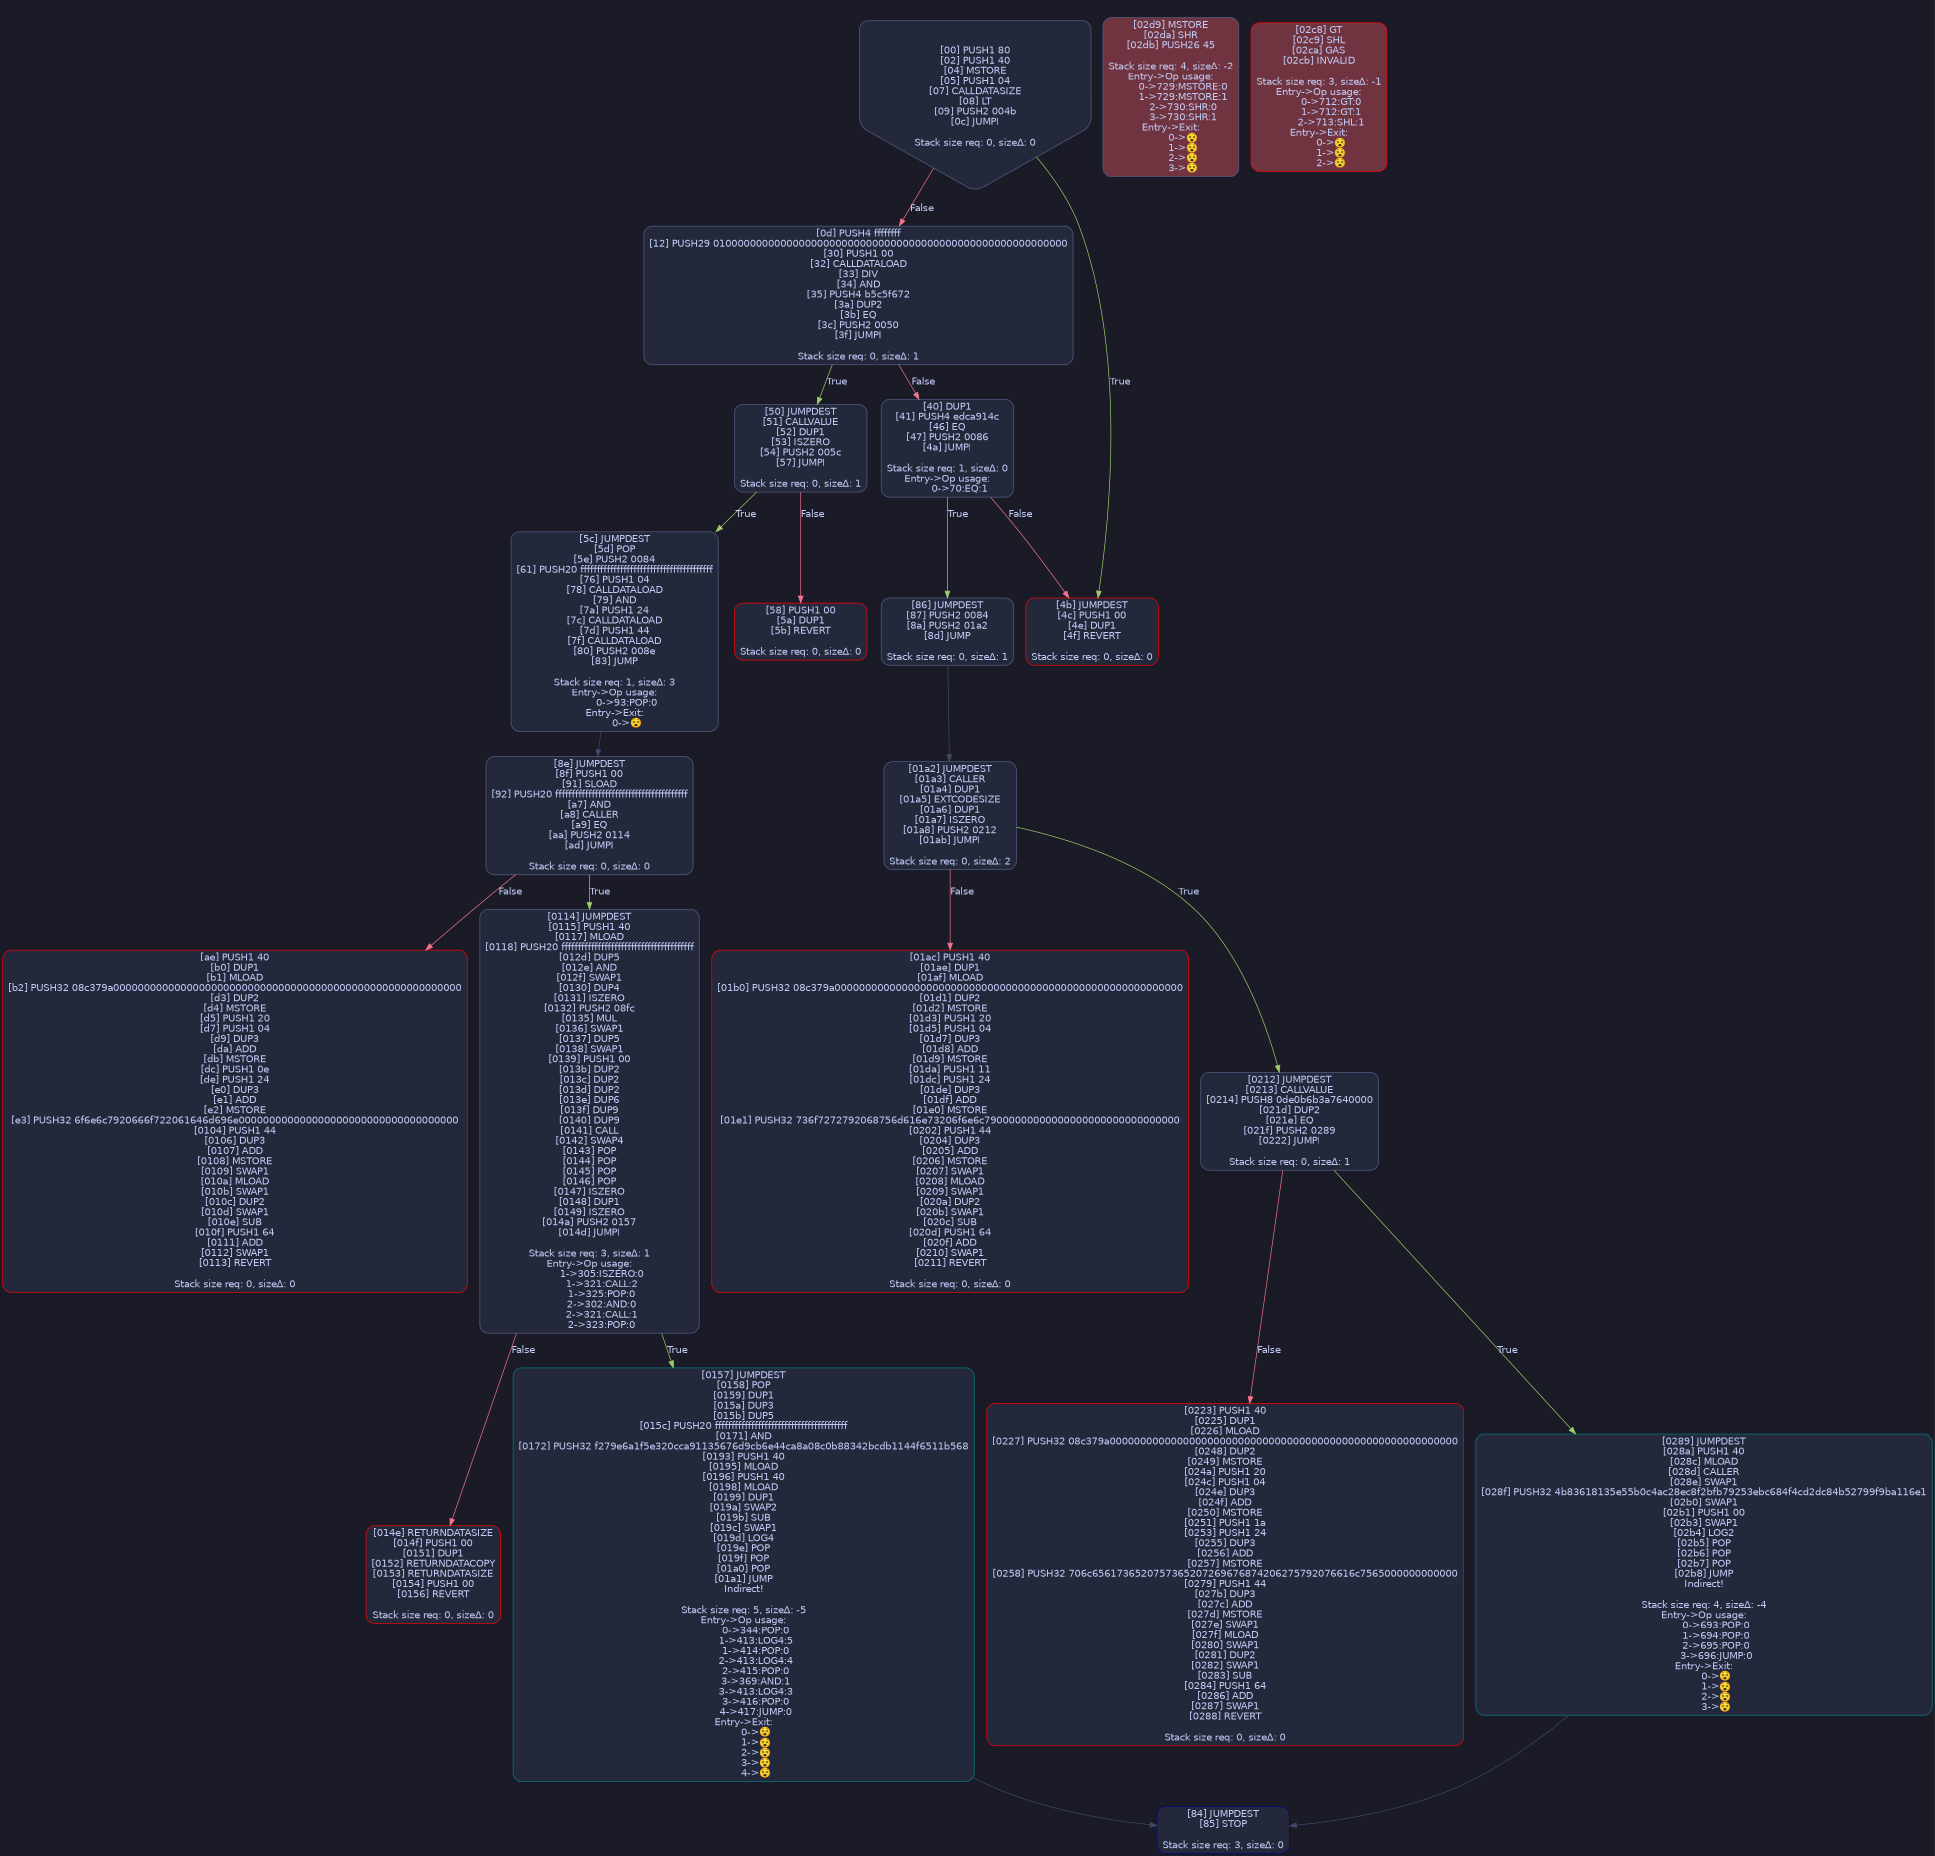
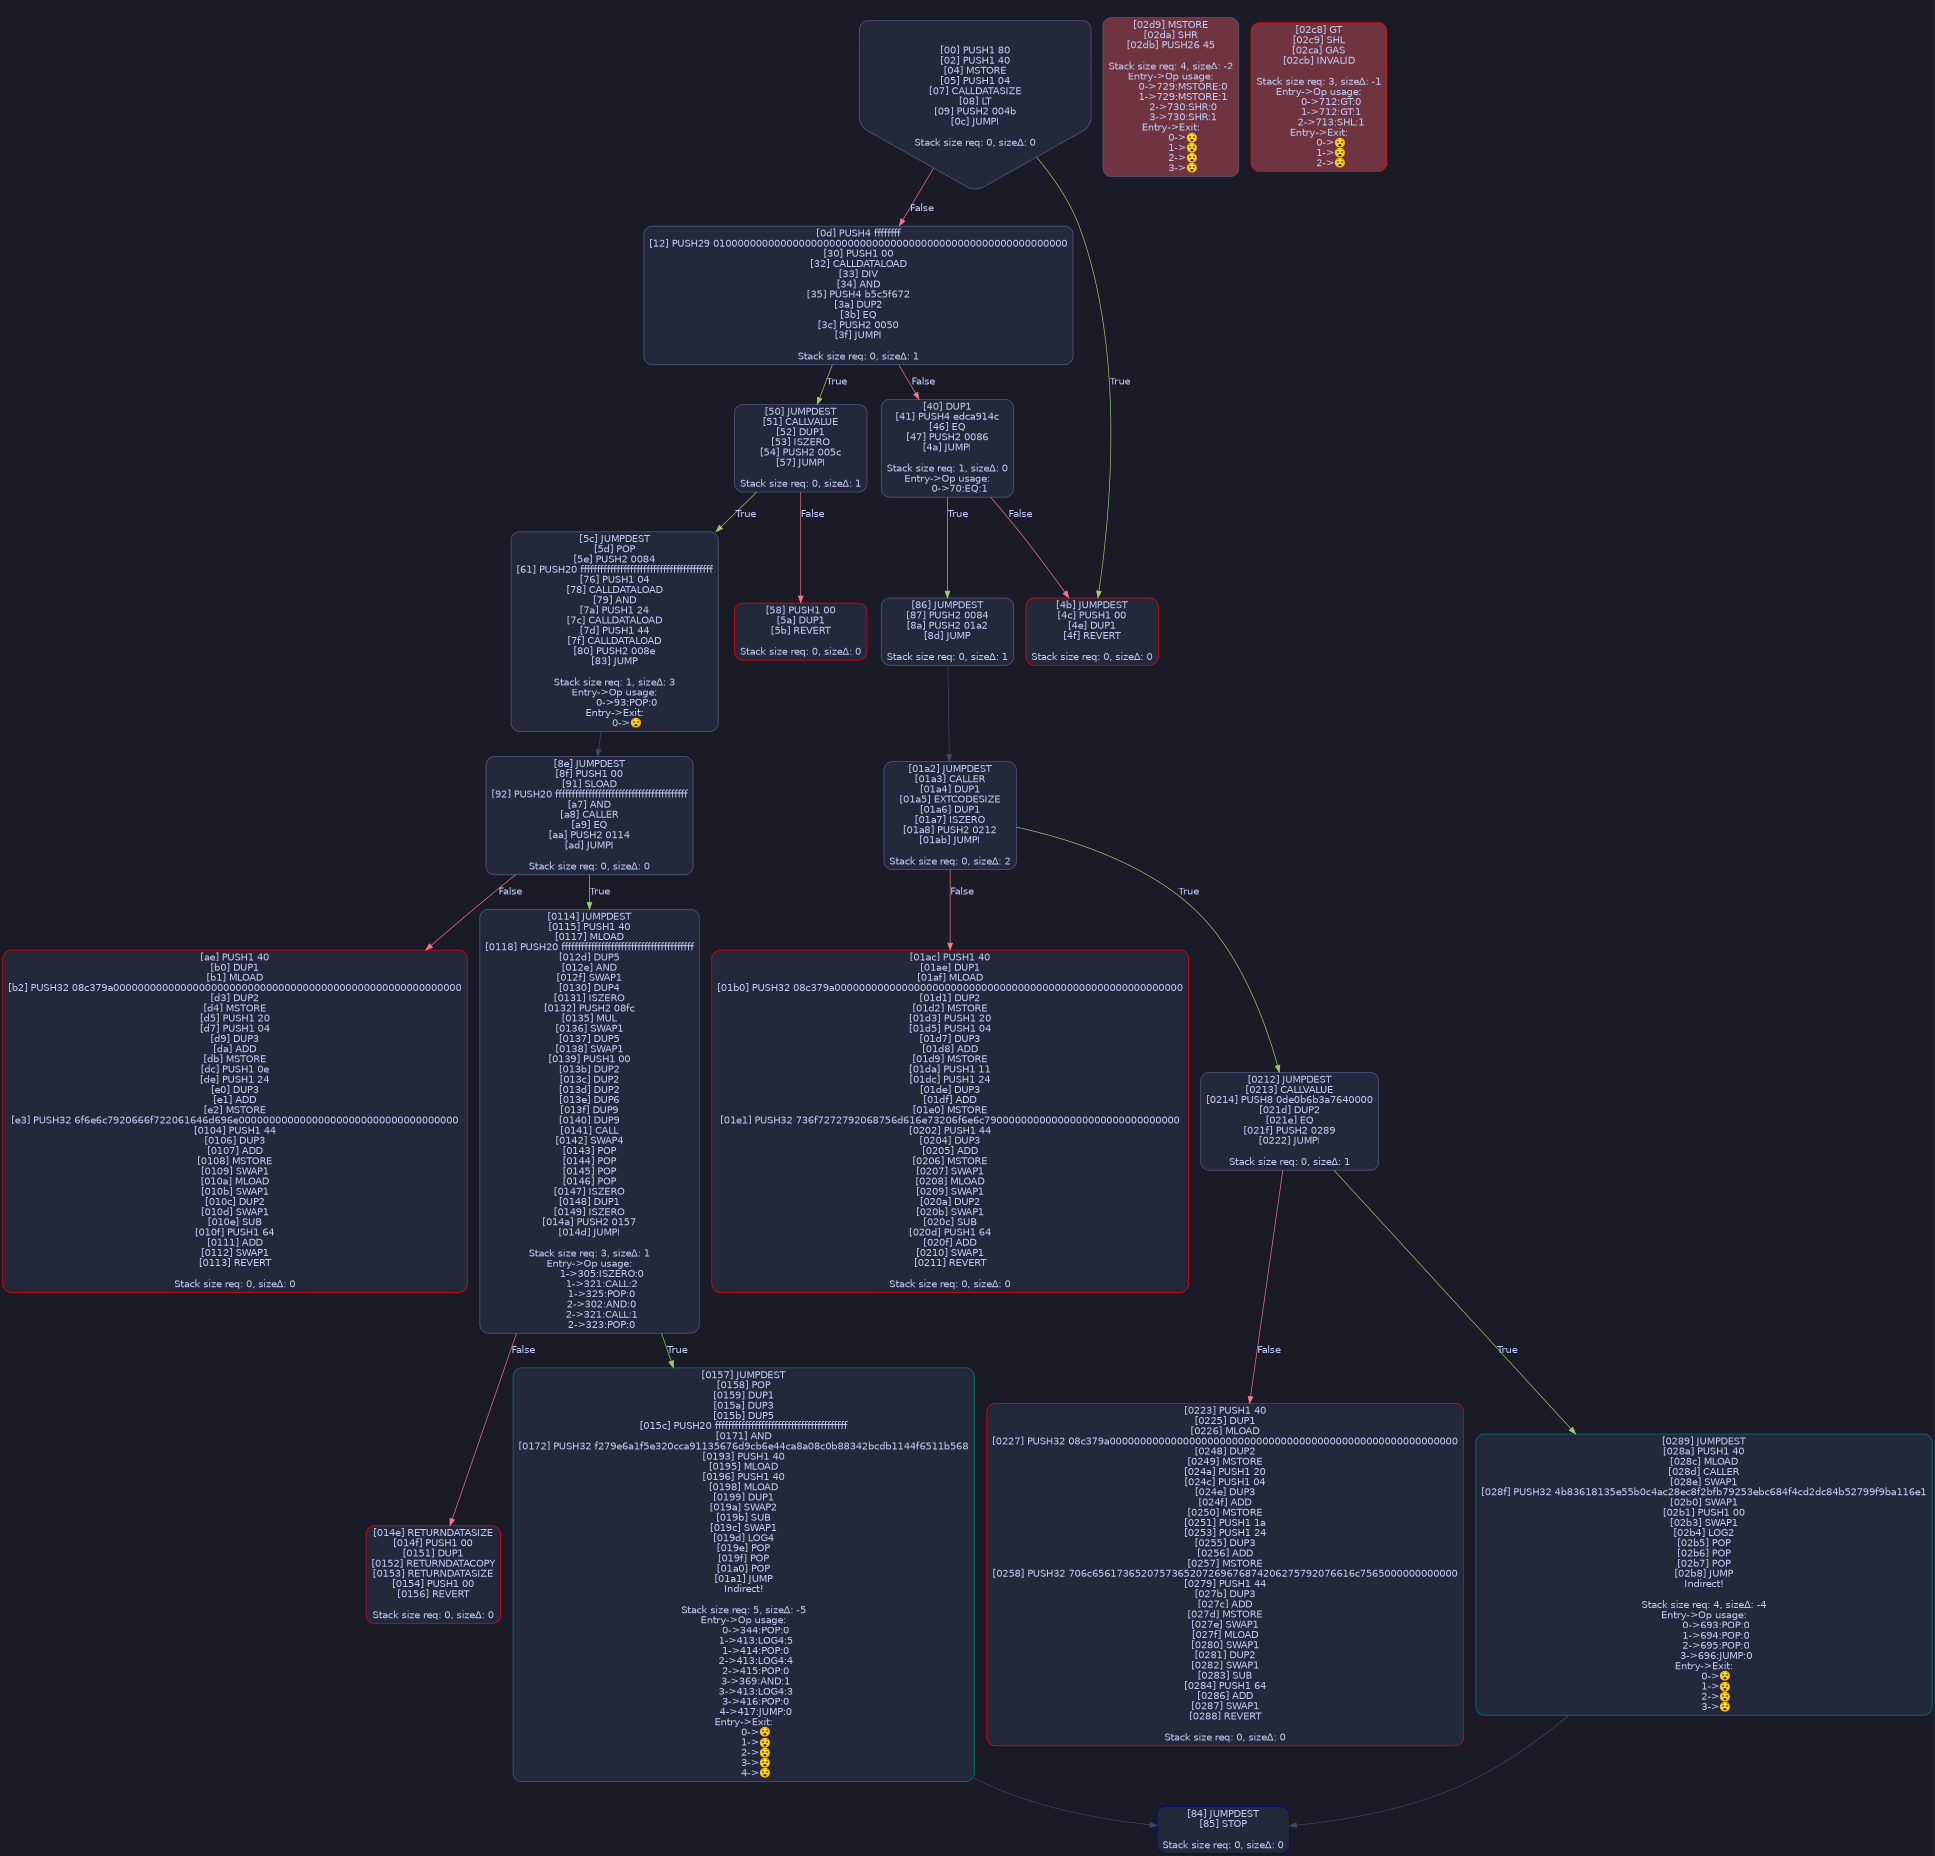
node "[84] JUMPDEST [85] STOP Stack size req: 3, sizeΔ: 0": label "[84] JUMPDEST [85] STOP Stack size req: 3, sizeΔ: 0" -> "[84] JUMPDEST [85] STOP Stack size req: 0, sizeΔ: 0"
